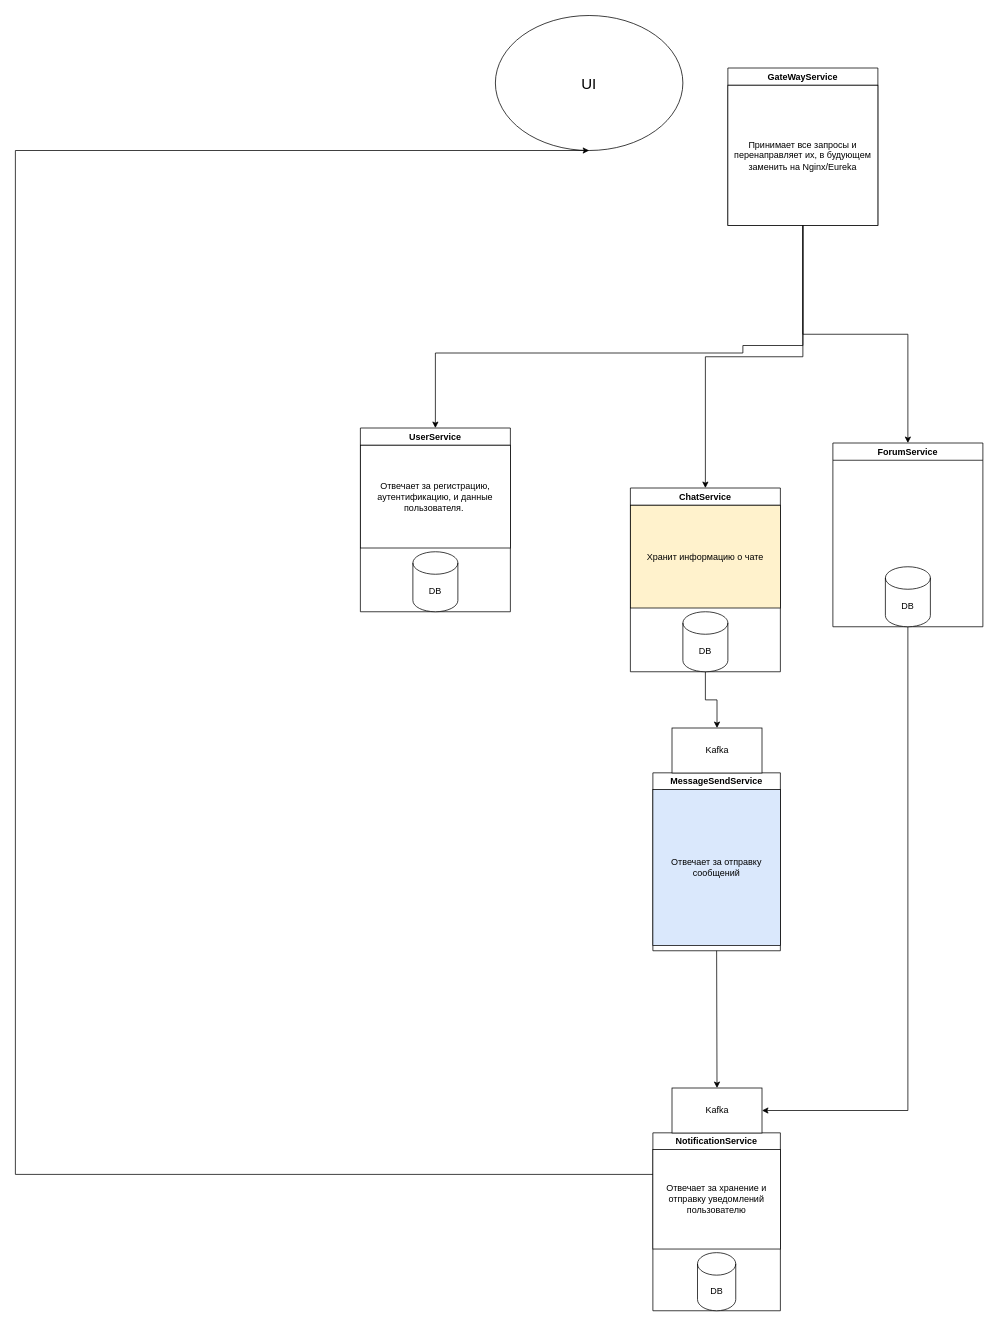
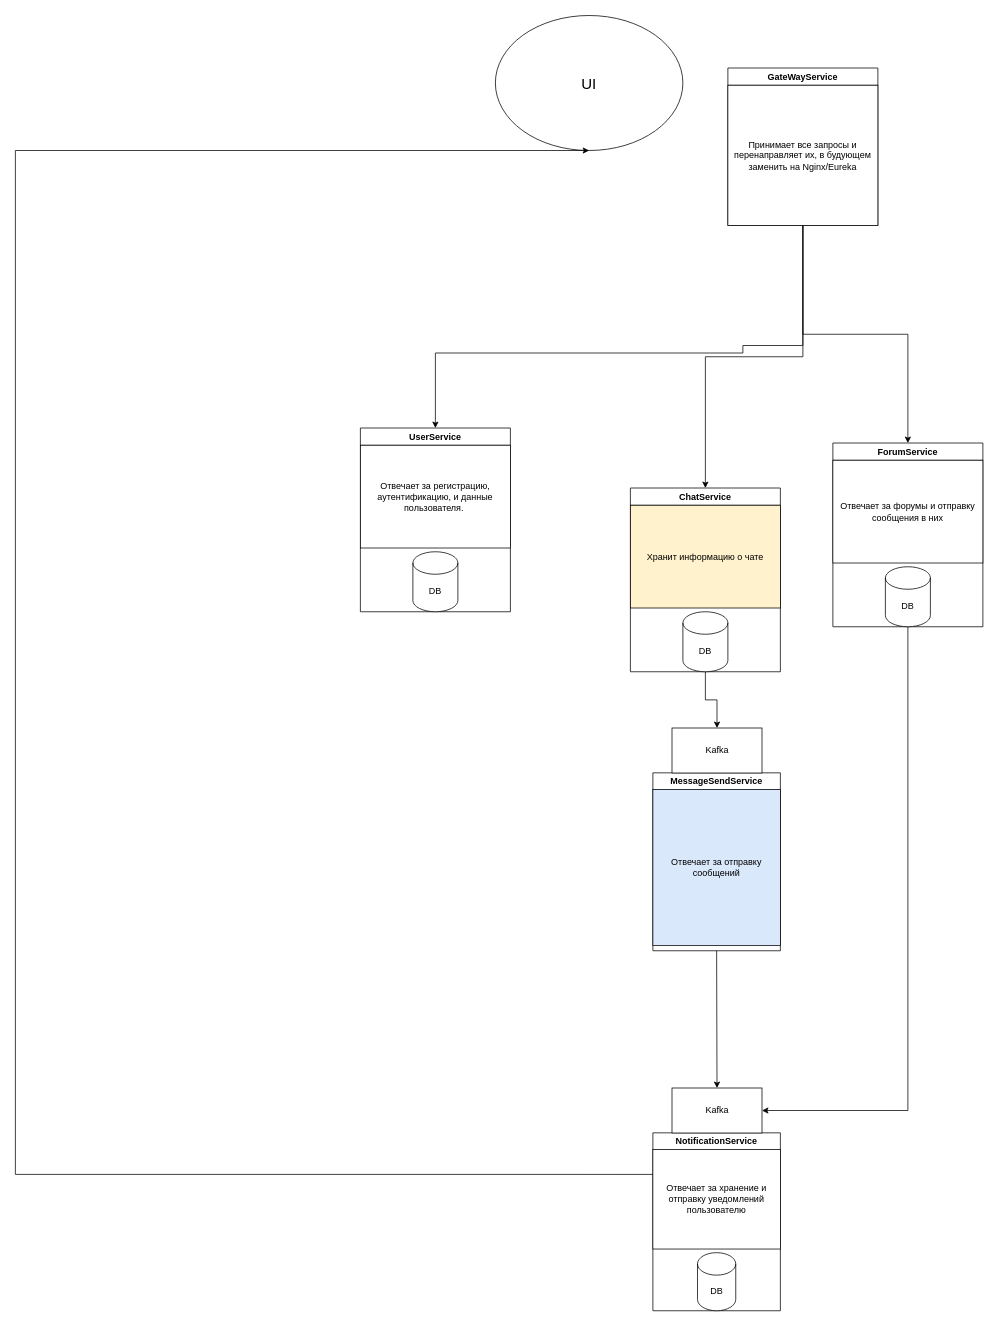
node "Отвечает за форумы и отправку сообщения в них": added
